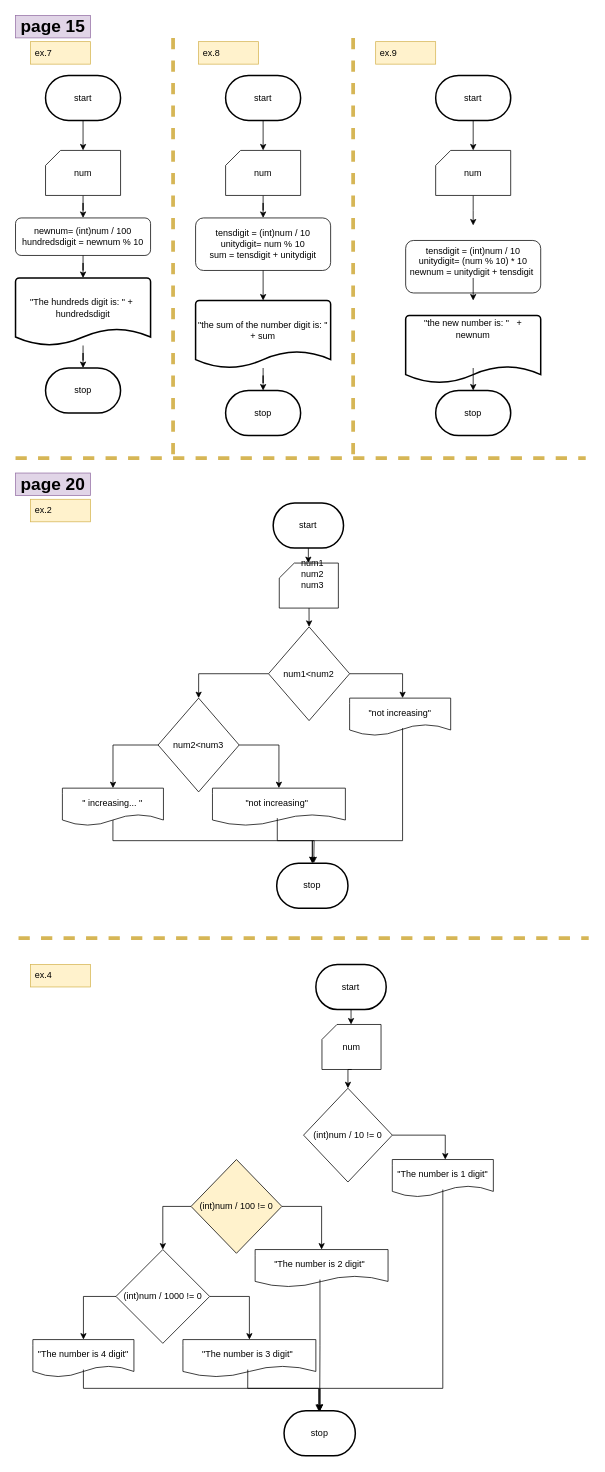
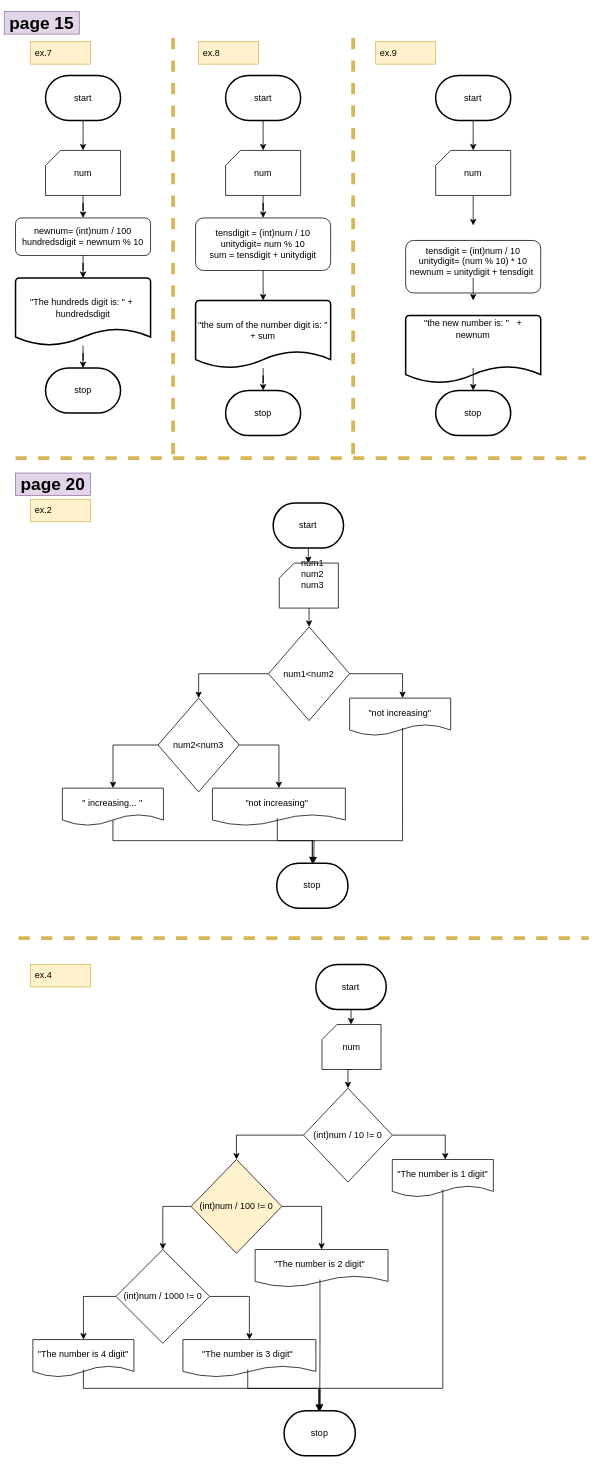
node "page 15": moved (53, 27) -> (42, 23)
edge "(int)num / 10 != 0" -> "(int)num / 100 != 0": added
